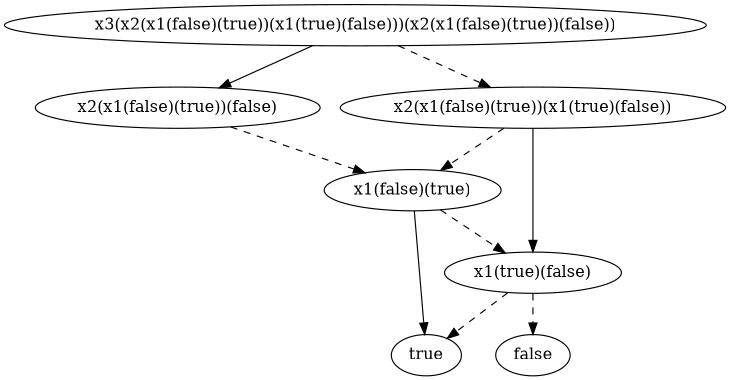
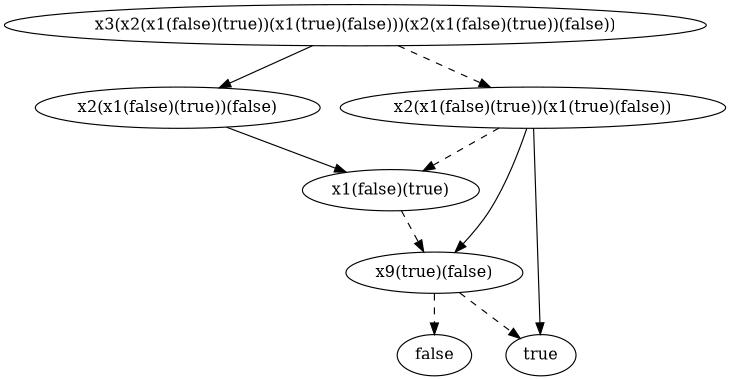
edge "x2(x1(false)(true))(false)" -> "x1(false)(true)": style dashed -> solid
edge "x1(false)(true)" -> "true": now "x2(x1(false)(true))(x1(true)(false))" -> "true"
node "x1(true)(false)": label "x1(true)(false)" -> "x9(true)(false)"
